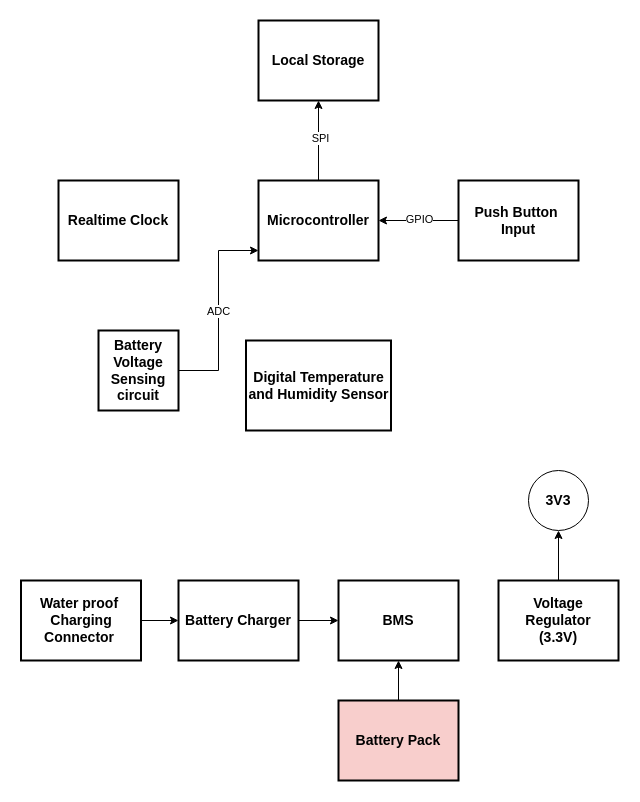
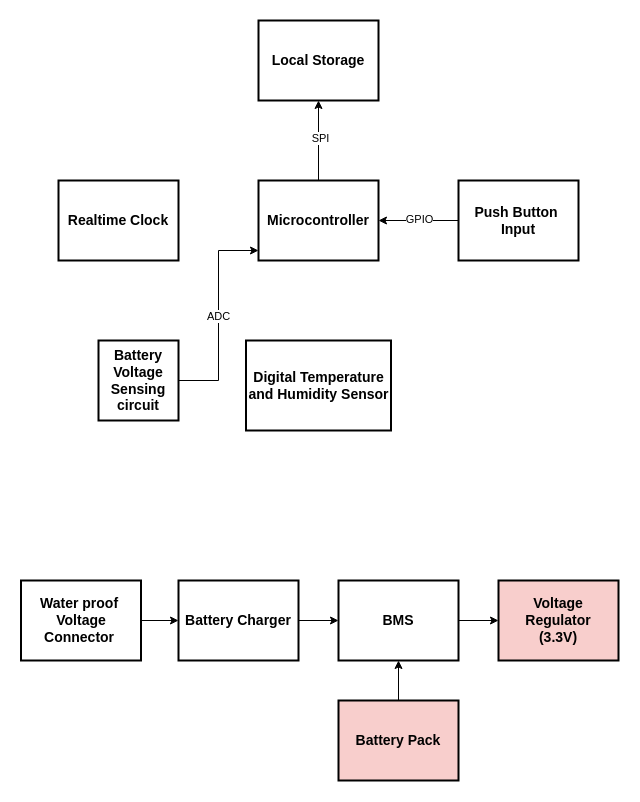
node "Battery Voltage Sensing circuit": moved (139, 371) -> (139, 381)
node "3V3": removed
edge "Voltage Regulator (3.3V)" -> "3V3": removed
node "Water proof Charging Connector": label "Water proof Charging Connector" -> "Water proof Voltage Connector"
edge "BMS" -> "Voltage Regulator (3.3V)": added
node "Voltage Regulator (3.3V)": fillcolor #ffffff -> #f8cecc
